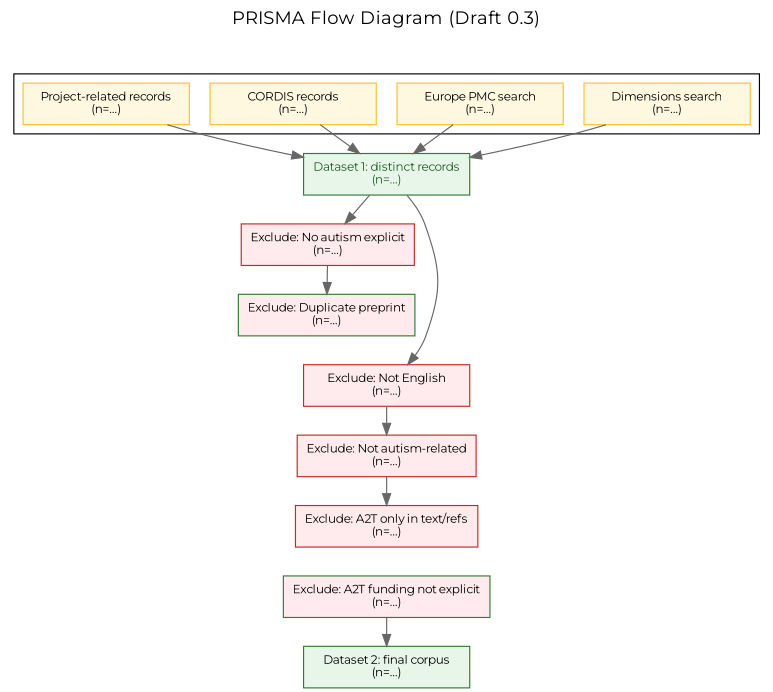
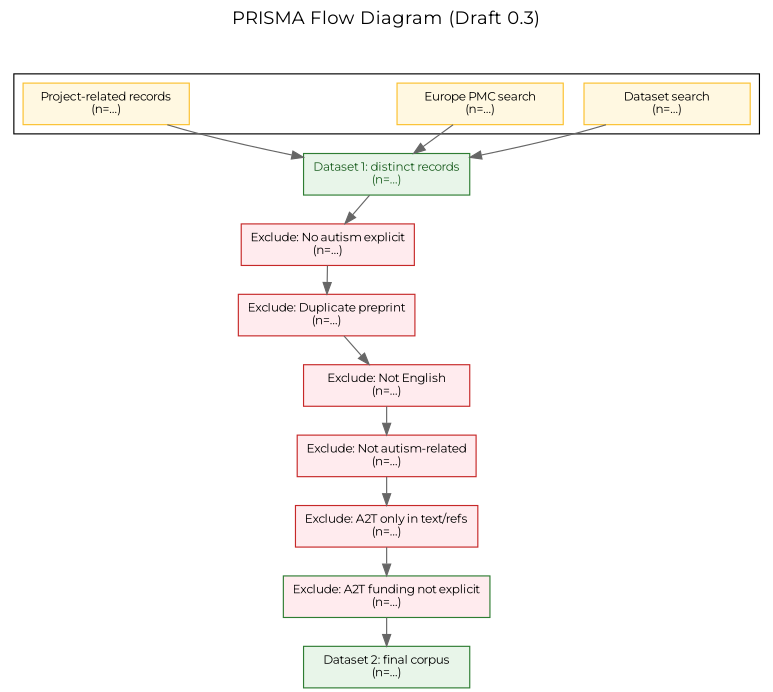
node "CORDIS records (n=…)": removed
node "Dimensions search (n=…)": label "Dimensions search (n=…)" -> "Dataset search (n=…)"
edge "Dataset 1: distinct records (n=…)" -> "Exclude: Not English (n=…)": now "Exclude: Duplicate preprint (n=…)" -> "Exclude: Not English (n=…)"
node "Exclude: Duplicate preprint (n=…)": color #2e7d32 -> #c62828
edge "Exclude: A2T only in text/refs (n=…)" -> "Exclude: A2T funding not explicit (n=…)": added
